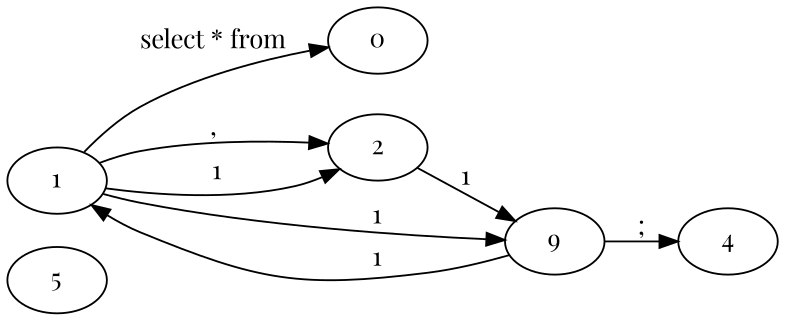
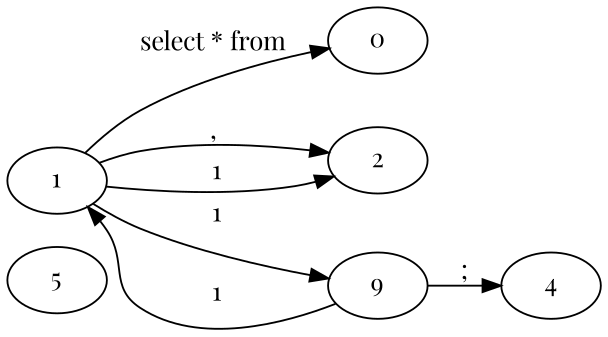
edge "2" -> "9": removed, label "1"
